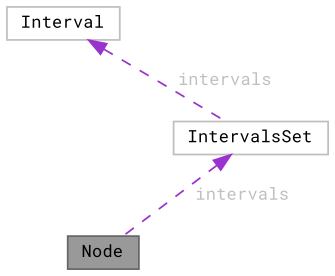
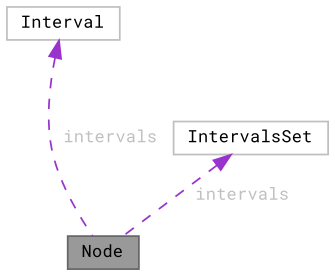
edge "IntervalsSet" -> "Interval": now "Node" -> "Interval"
